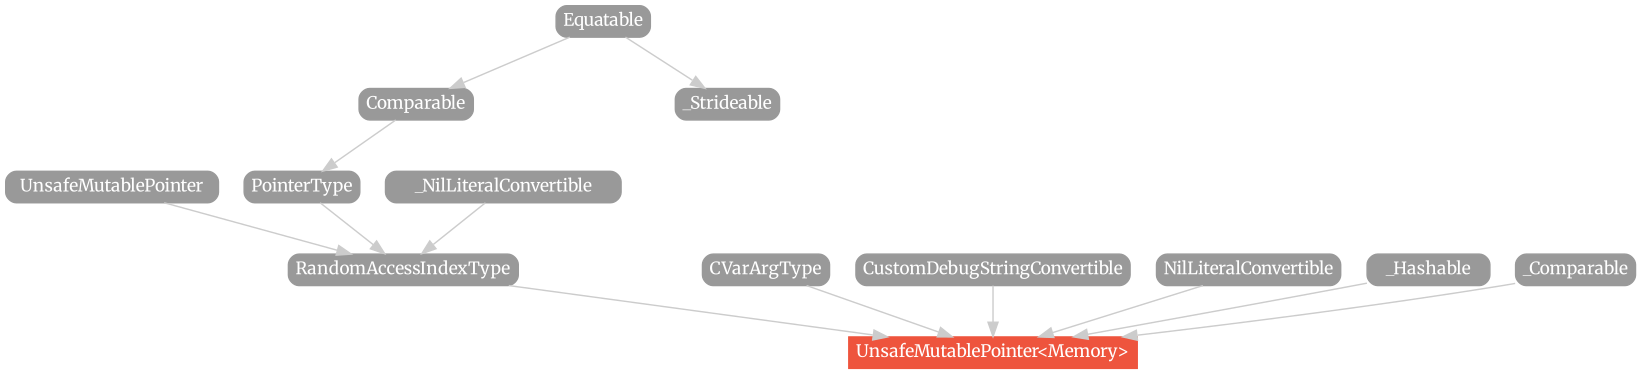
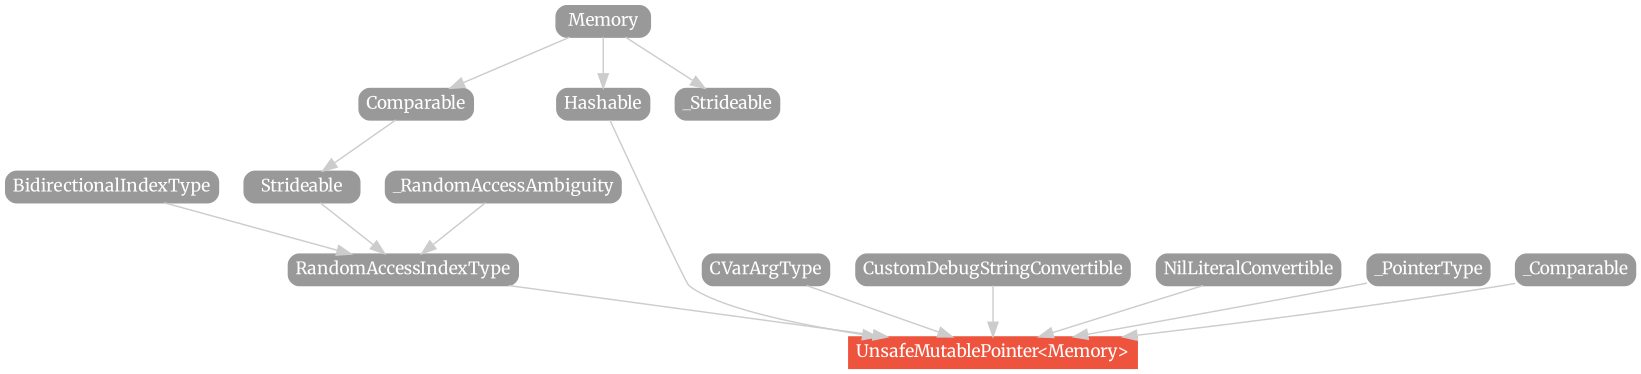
node "Equatable": label "Equatable" -> "Memory"
node "Hashable": added
node "UnsafeMutablePointer": label "UnsafeMutablePointer" -> "BidirectionalIndexType"
node "PointerType": label "PointerType" -> "Strideable"
node "_NilLiteralConvertible": label "_NilLiteralConvertible" -> "_RandomAccessAmbiguity"
node "_Hashable": label "_Hashable" -> "_PointerType"
